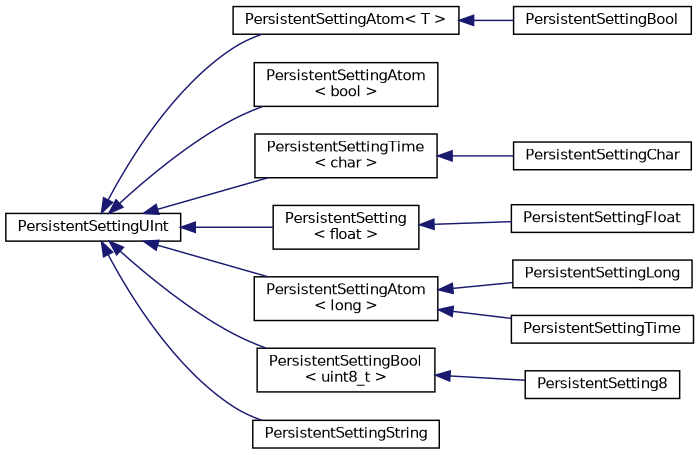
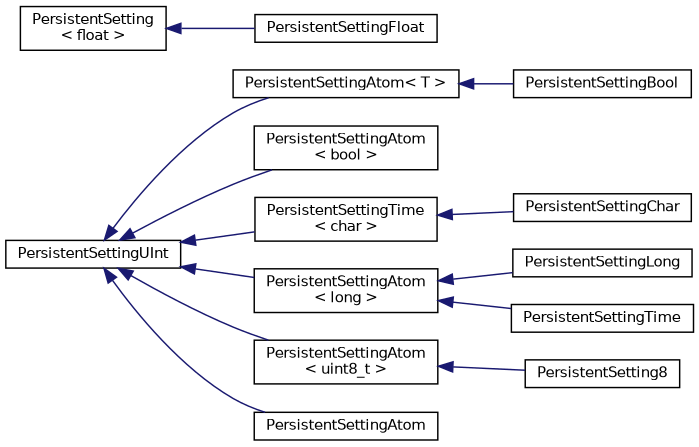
edge "PersistentSetting < float >" -> "PersistentSettingUInt": removed
node "PersistentSettingBool < uint8_t >": label "PersistentSettingBool < uint8_t >" -> "PersistentSettingAtom < uint8_t >"
node "PersistentSettingString": label "PersistentSettingString" -> "PersistentSettingAtom"
